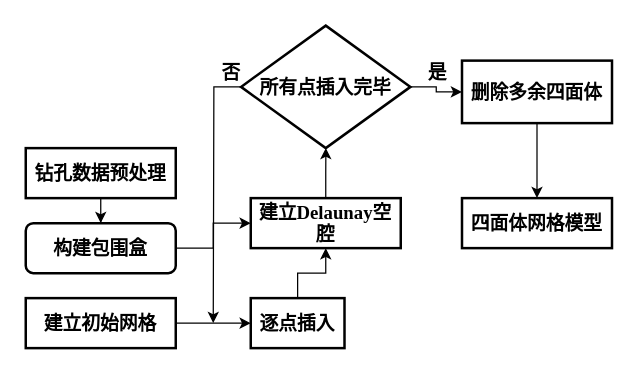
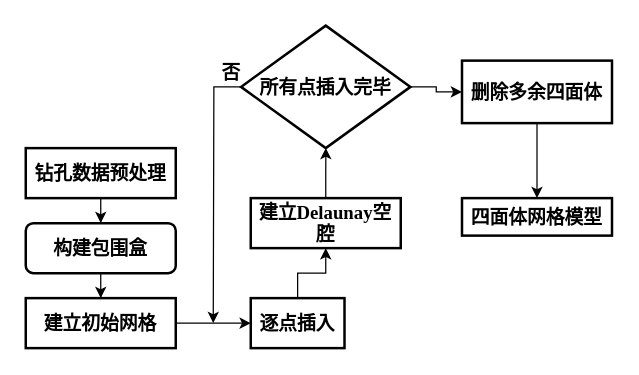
node "是": removed
node "四面体网格模型": size 150x50 -> 150x38
edge "构建包围盒" -> "建立Delaunay空腔": now "构建包围盒" -> "建立初始网格"
